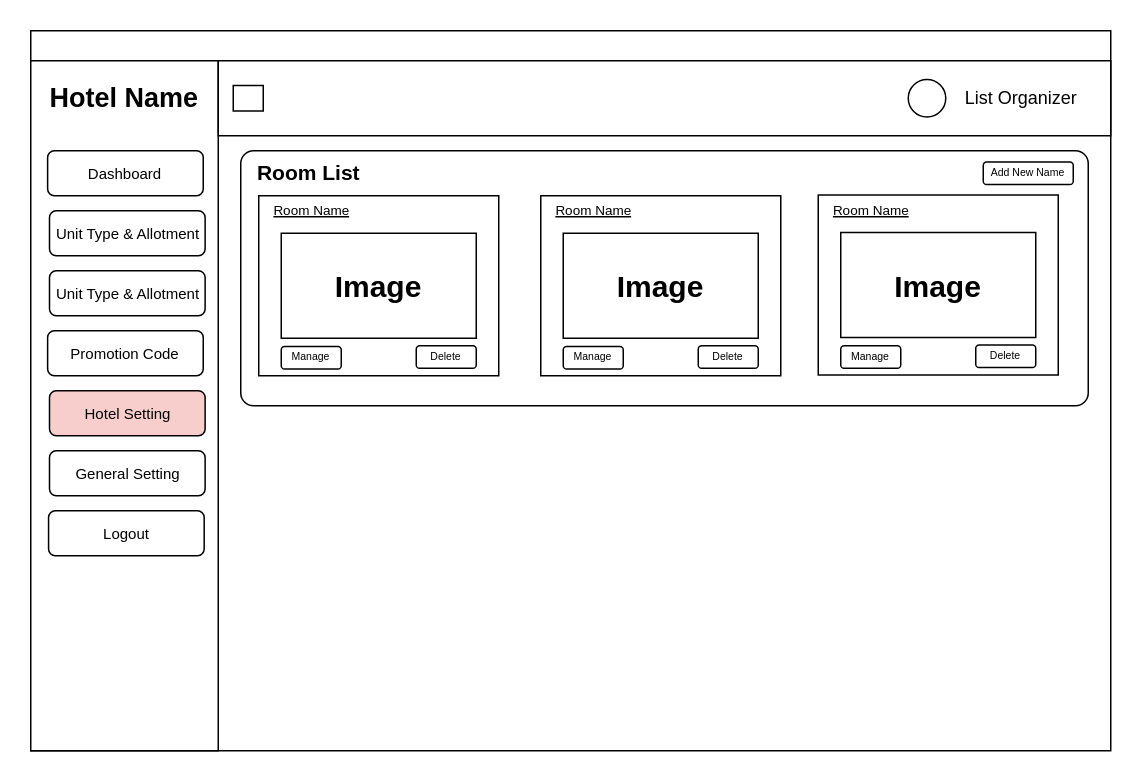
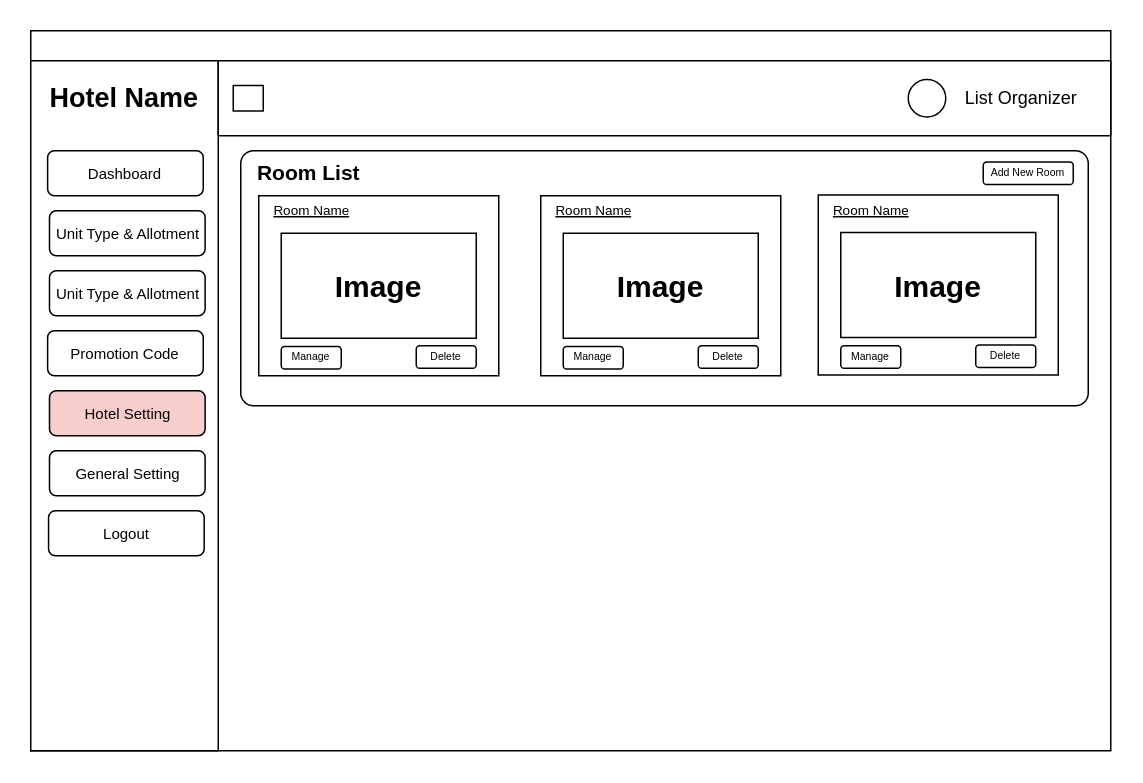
node "Add New Name": label "Add New Name" -> "Add New Room"
